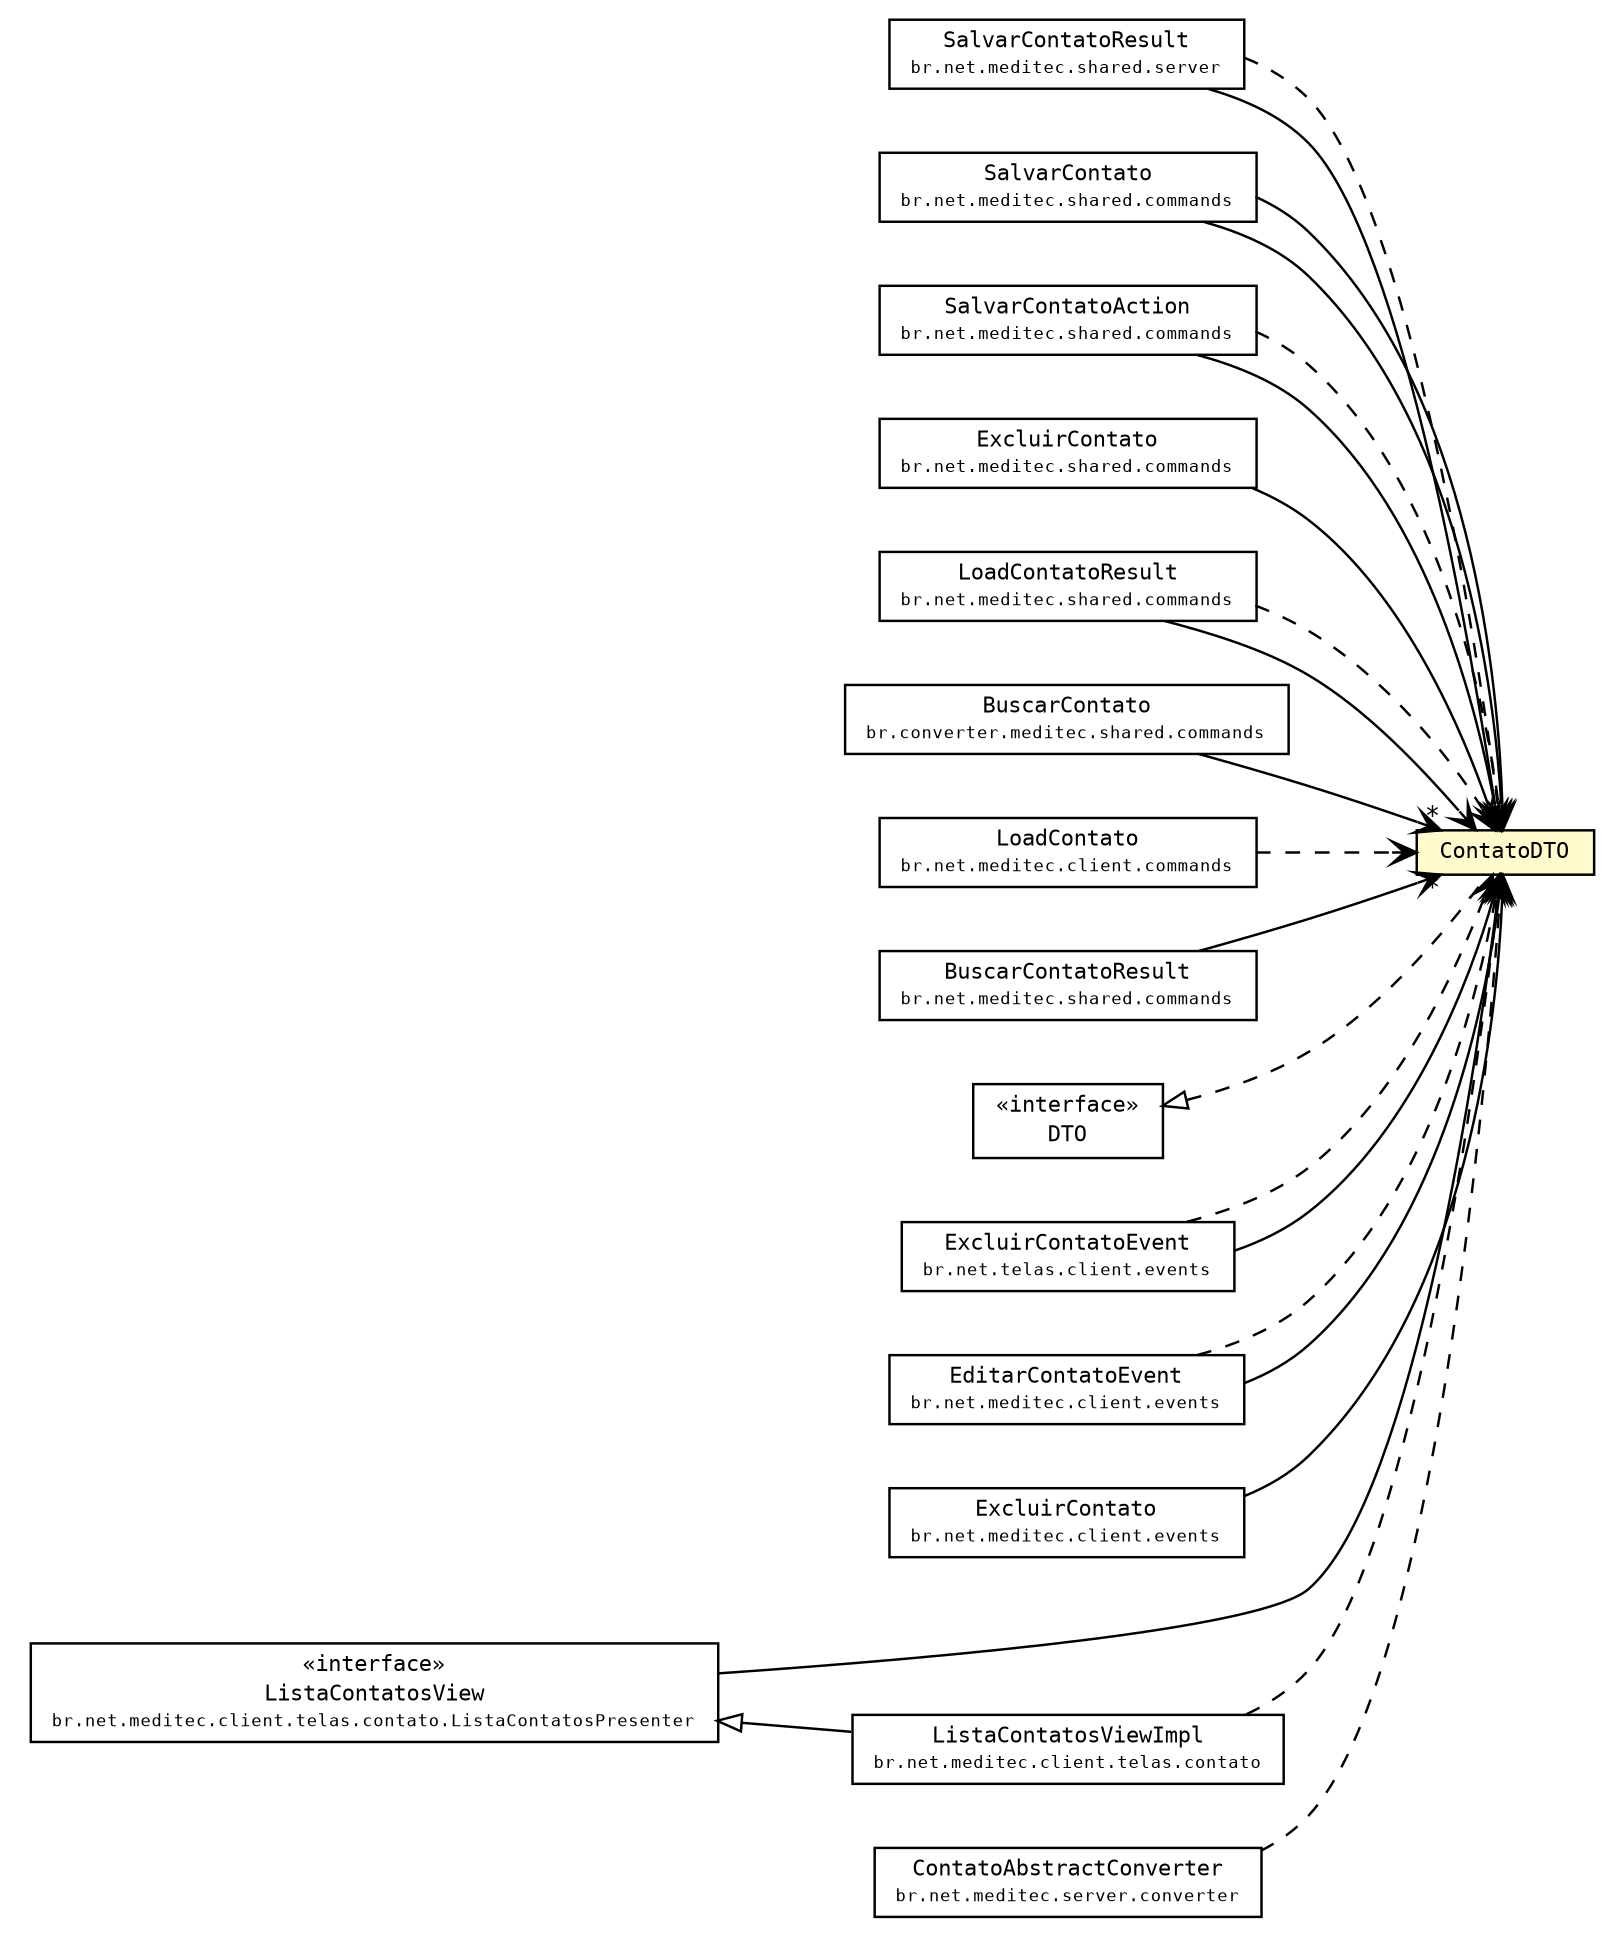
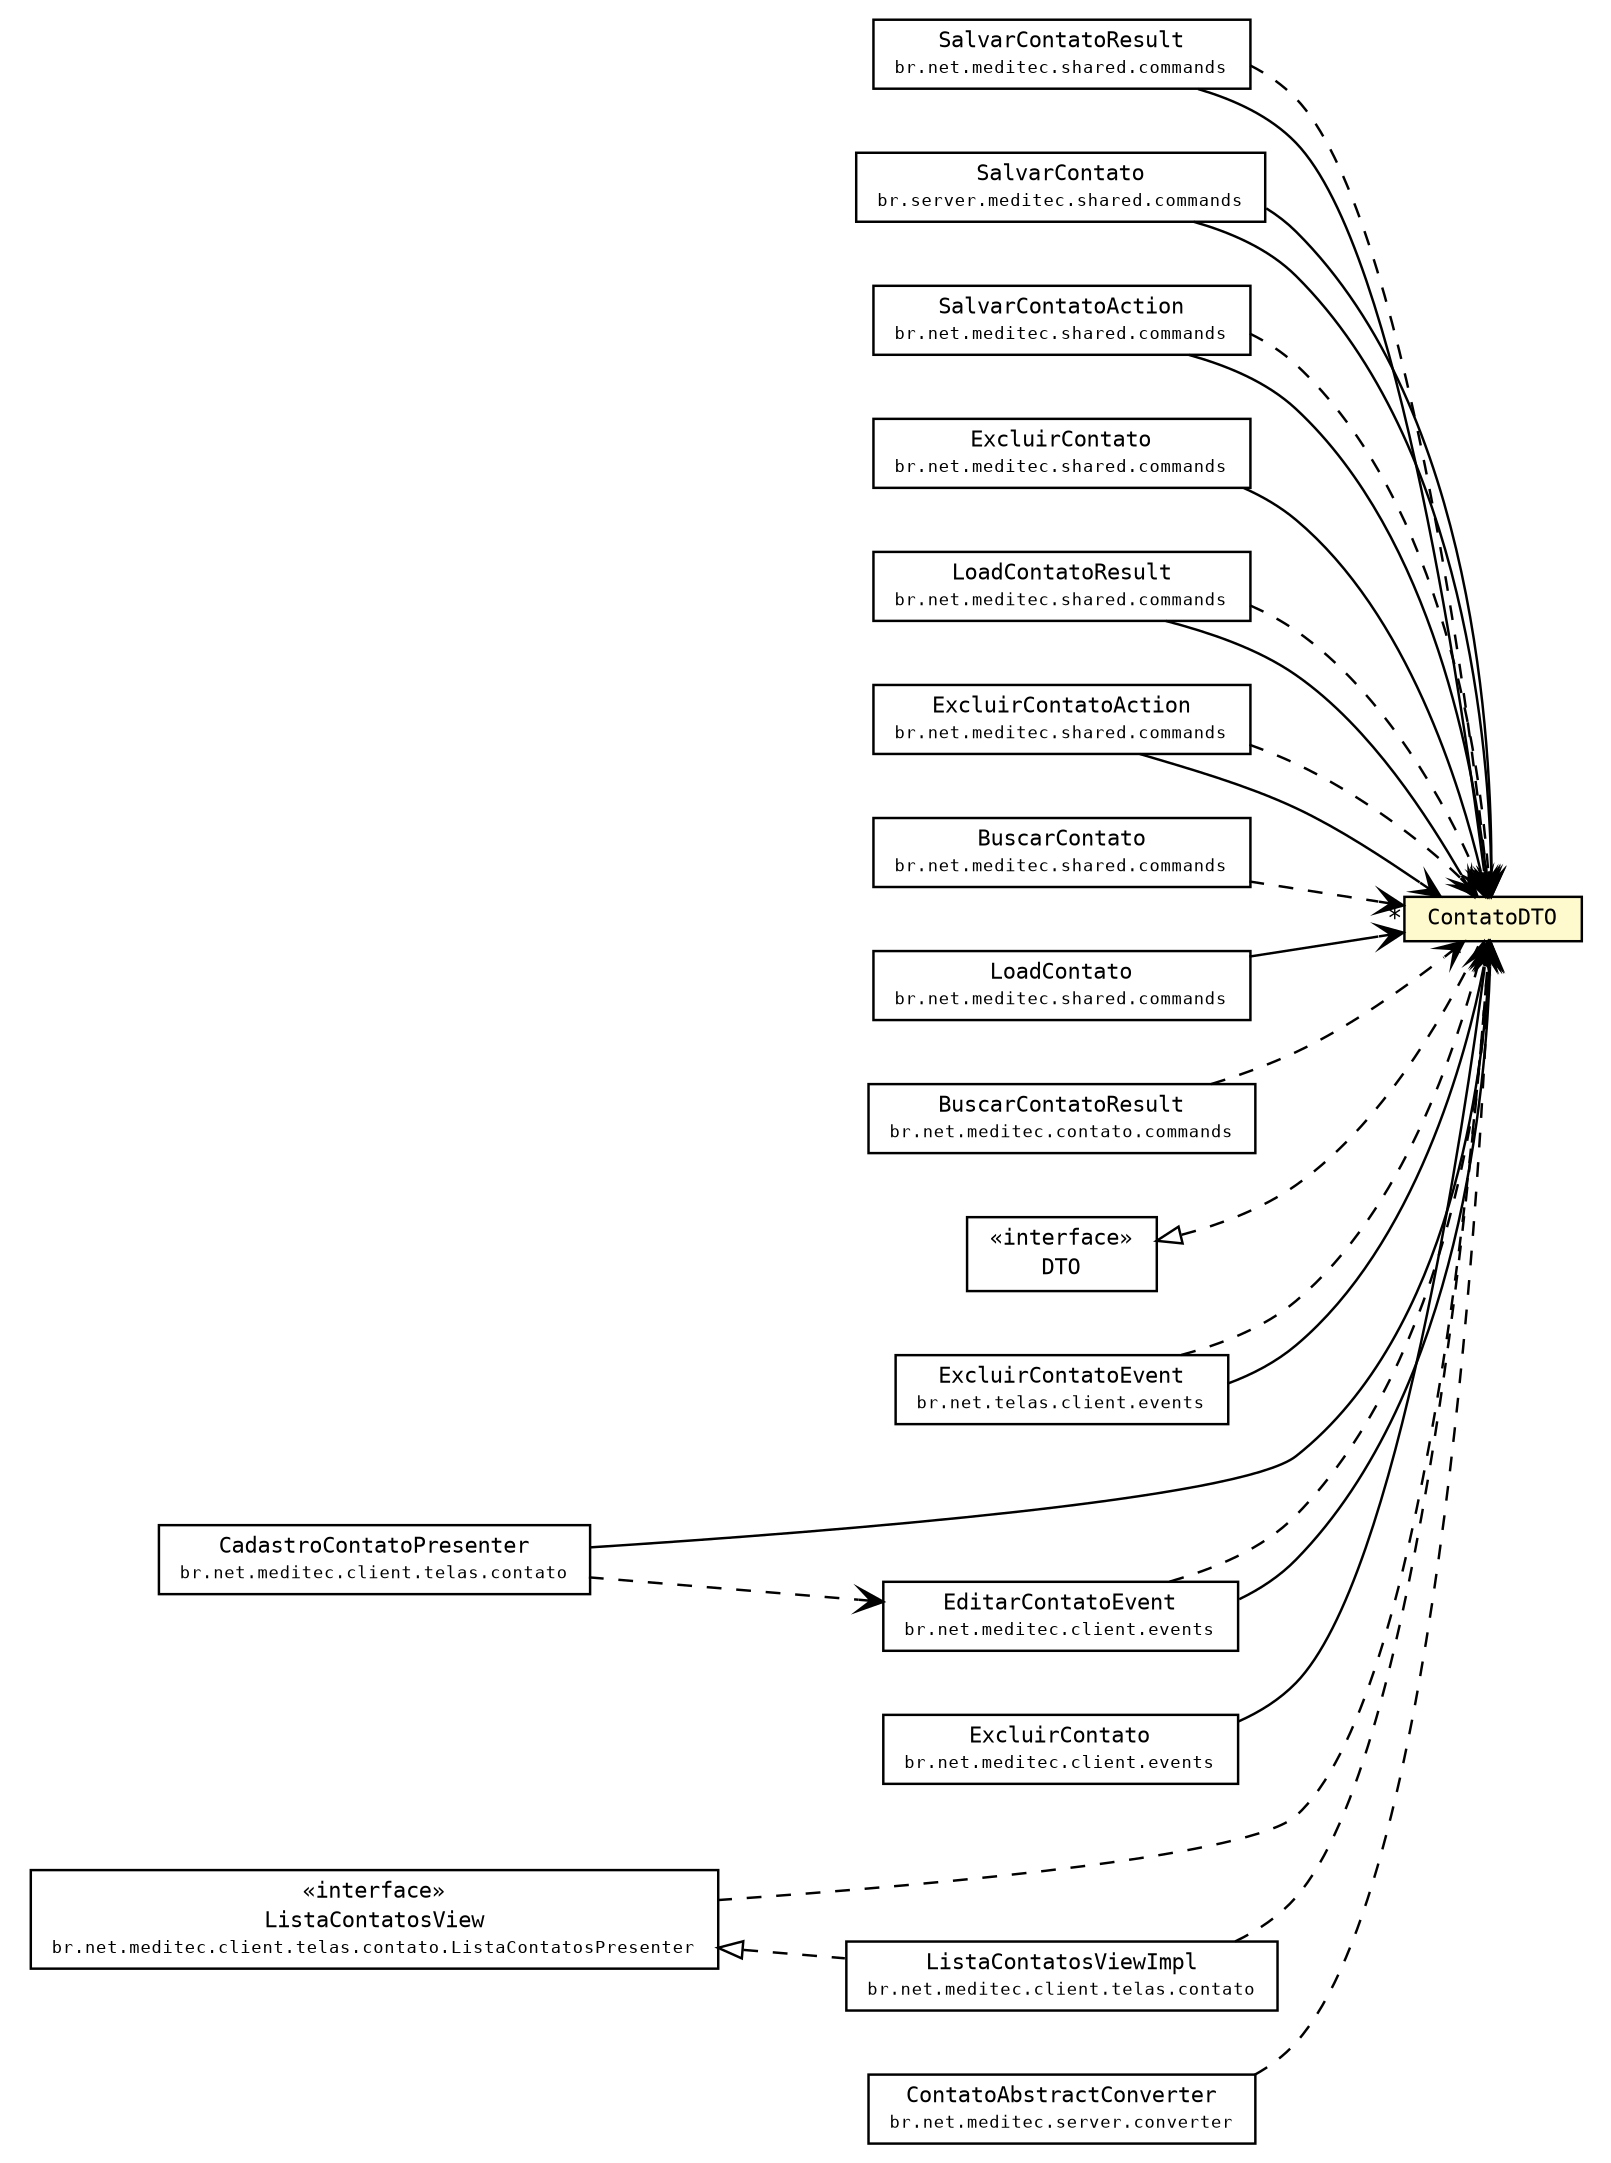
node "SalvarContatoResult": text "br.net.meditec.shared.server" -> "br.net.meditec.shared.commands"
node "SalvarContato": text "br.net.meditec.shared.commands" -> "br.server.meditec.shared.commands"
node "ExcluirContatoAction": added
node "BuscarContato": text "br.converter.meditec.shared.commands" -> "br.net.meditec.shared.commands"
edge "BuscarContato" -> "ContatoDTO": style solid -> dashed
edge "LoadContato" -> "ContatoDTO": style dashed -> solid
node "LoadContato": text "br.net.meditec.client.commands" -> "br.net.meditec.shared.commands"
edge "BuscarContatoResult" -> "ContatoDTO": style solid -> dashed
node "BuscarContatoResult": text "br.net.meditec.shared.commands" -> "br.net.meditec.contato.commands"
edge "ListaContatosView" -> "ContatoDTO": style solid -> dashed
node "CadastroContatoPresenter": added
edge "ListaContatosViewImpl" -> "ListaContatosView": style solid -> dashed
